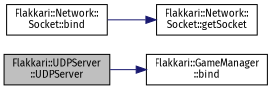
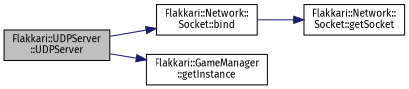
edge "Flakkari::UDPServer ::UDPServer" -> "Flakkari::Network:: Socket::bind": added
node "Flakkari::GameManager ::bind": label "Flakkari::GameManager ::bind" -> "Flakkari::GameManager ::getInstance"
